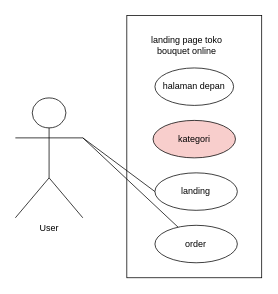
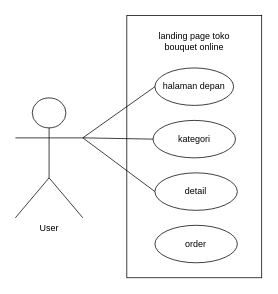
node "landing page toko bouquet online": moved (187, 45) -> (194, 42)
edge "halaman depan" -- "User": added
node "kategori": fillcolor #f8cecc -> #ffffff
edge "User" -- "order": now "User" -- "kategori"
node "landing": label "landing" -> "detail"
